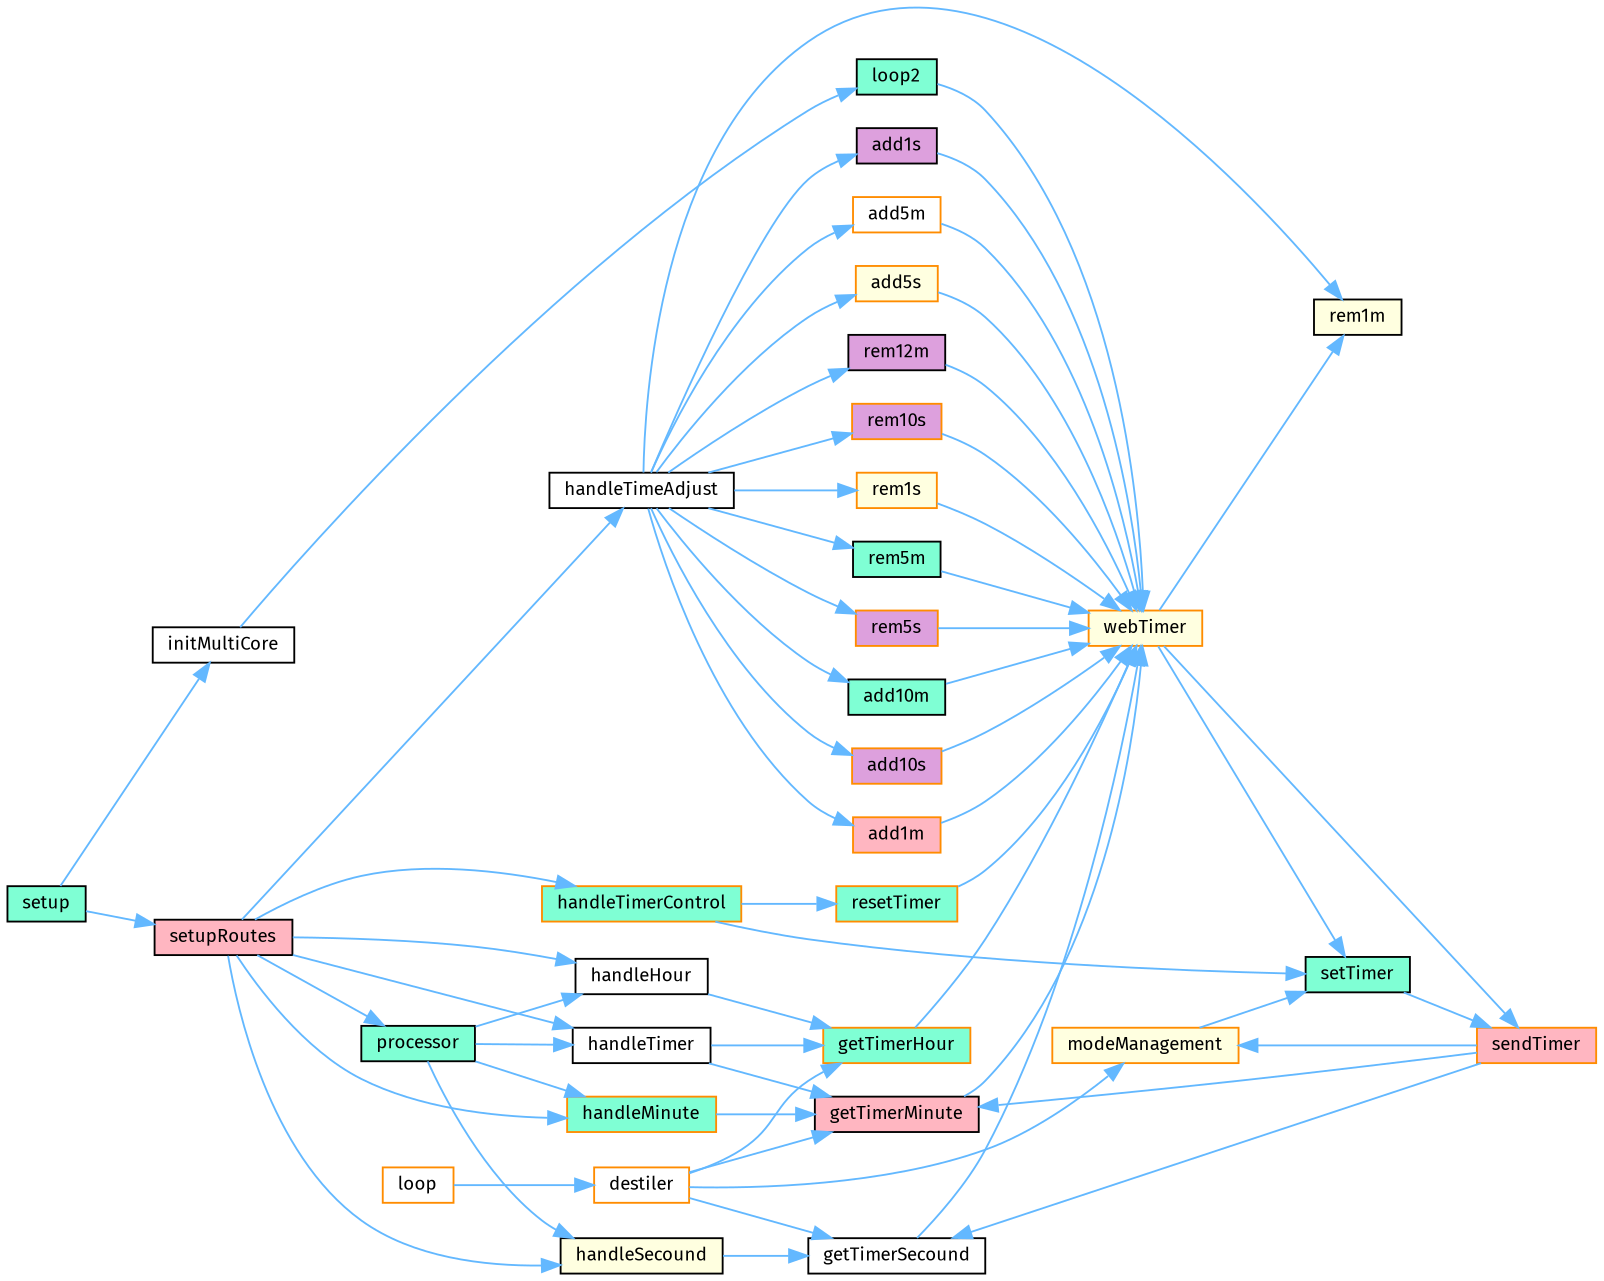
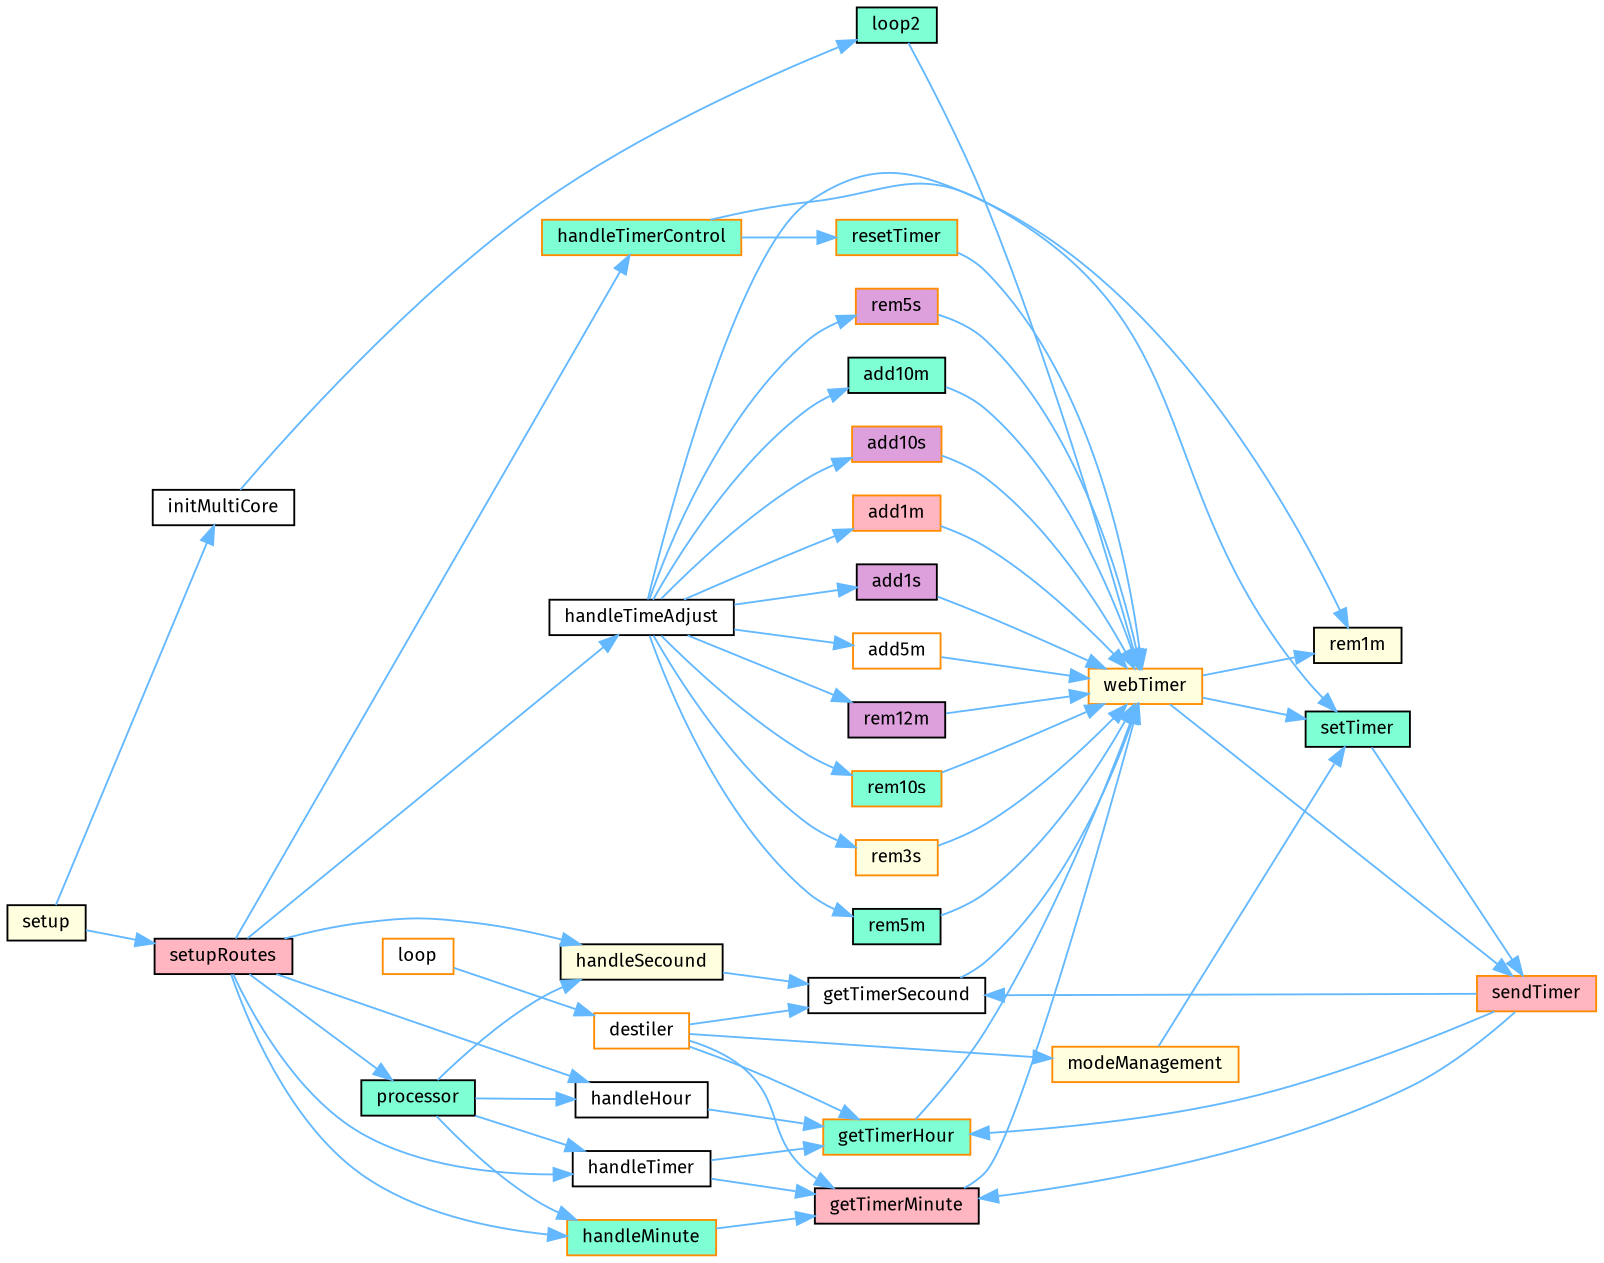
node "add5s": removed
node "rem10s": fillcolor plum -> aquamarine
node "rem1s": label "rem1s" -> "rem3s"
node "setup": fillcolor aquamarine -> lightyellow
edge "sendTimer" -> "modeManagement": now "sendTimer" -> "getTimerHour"
